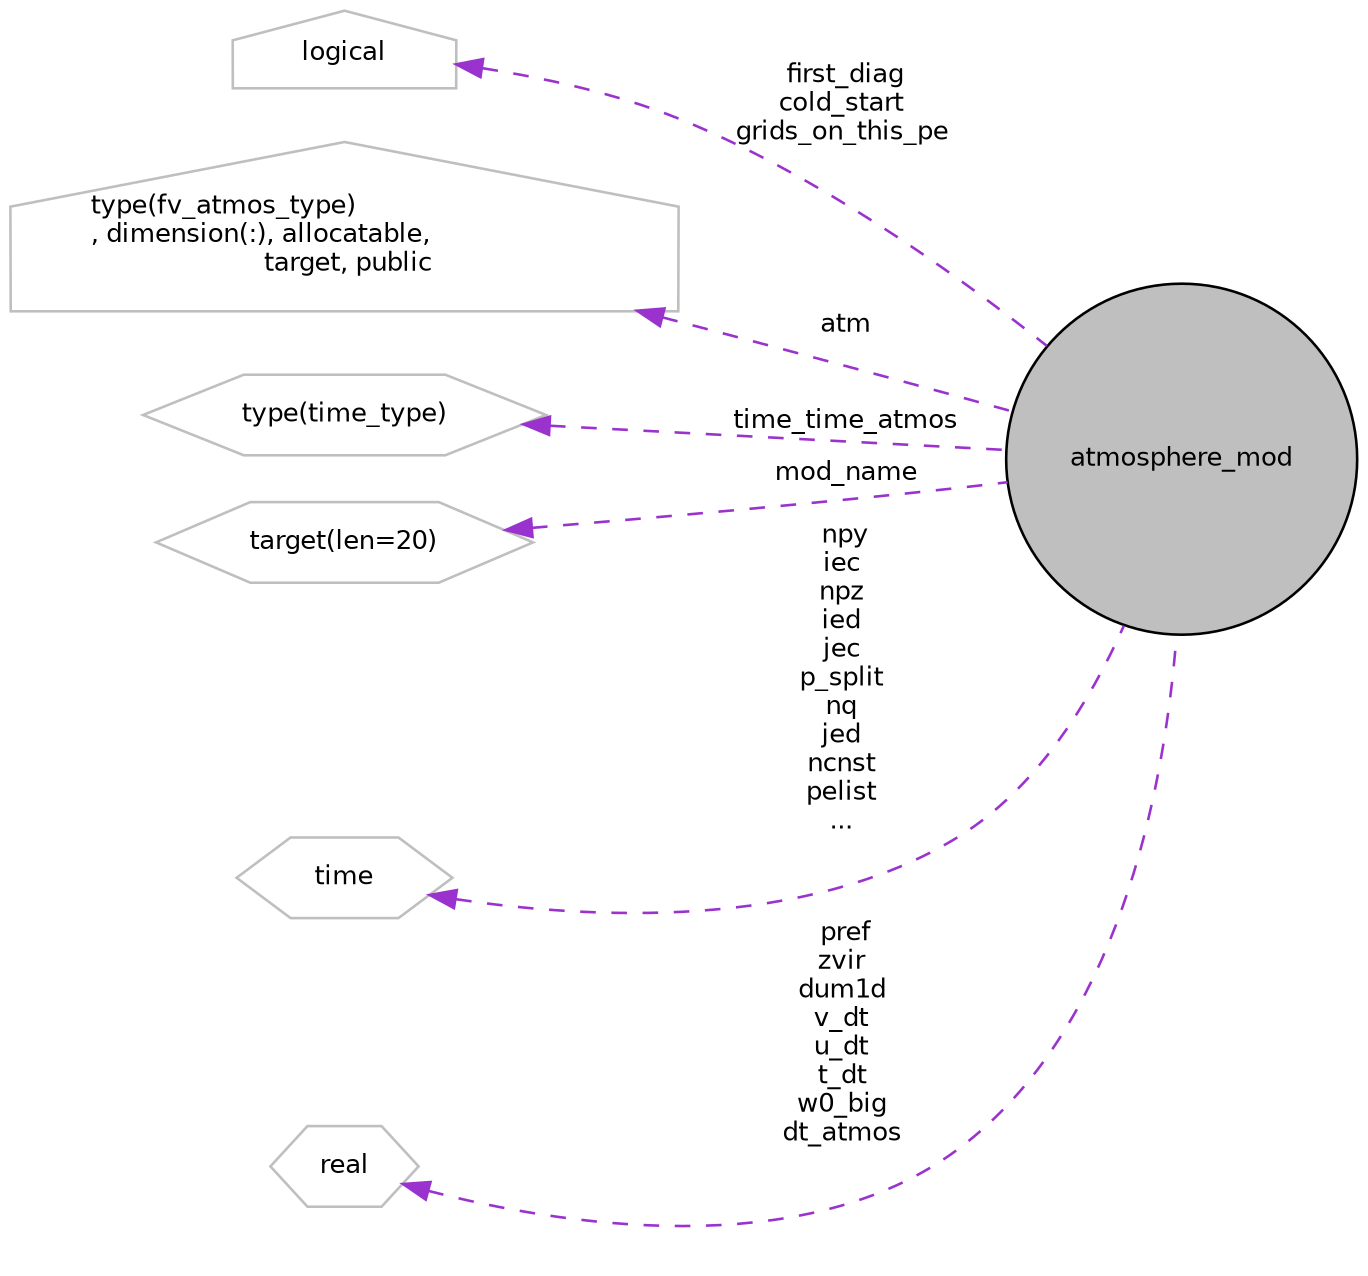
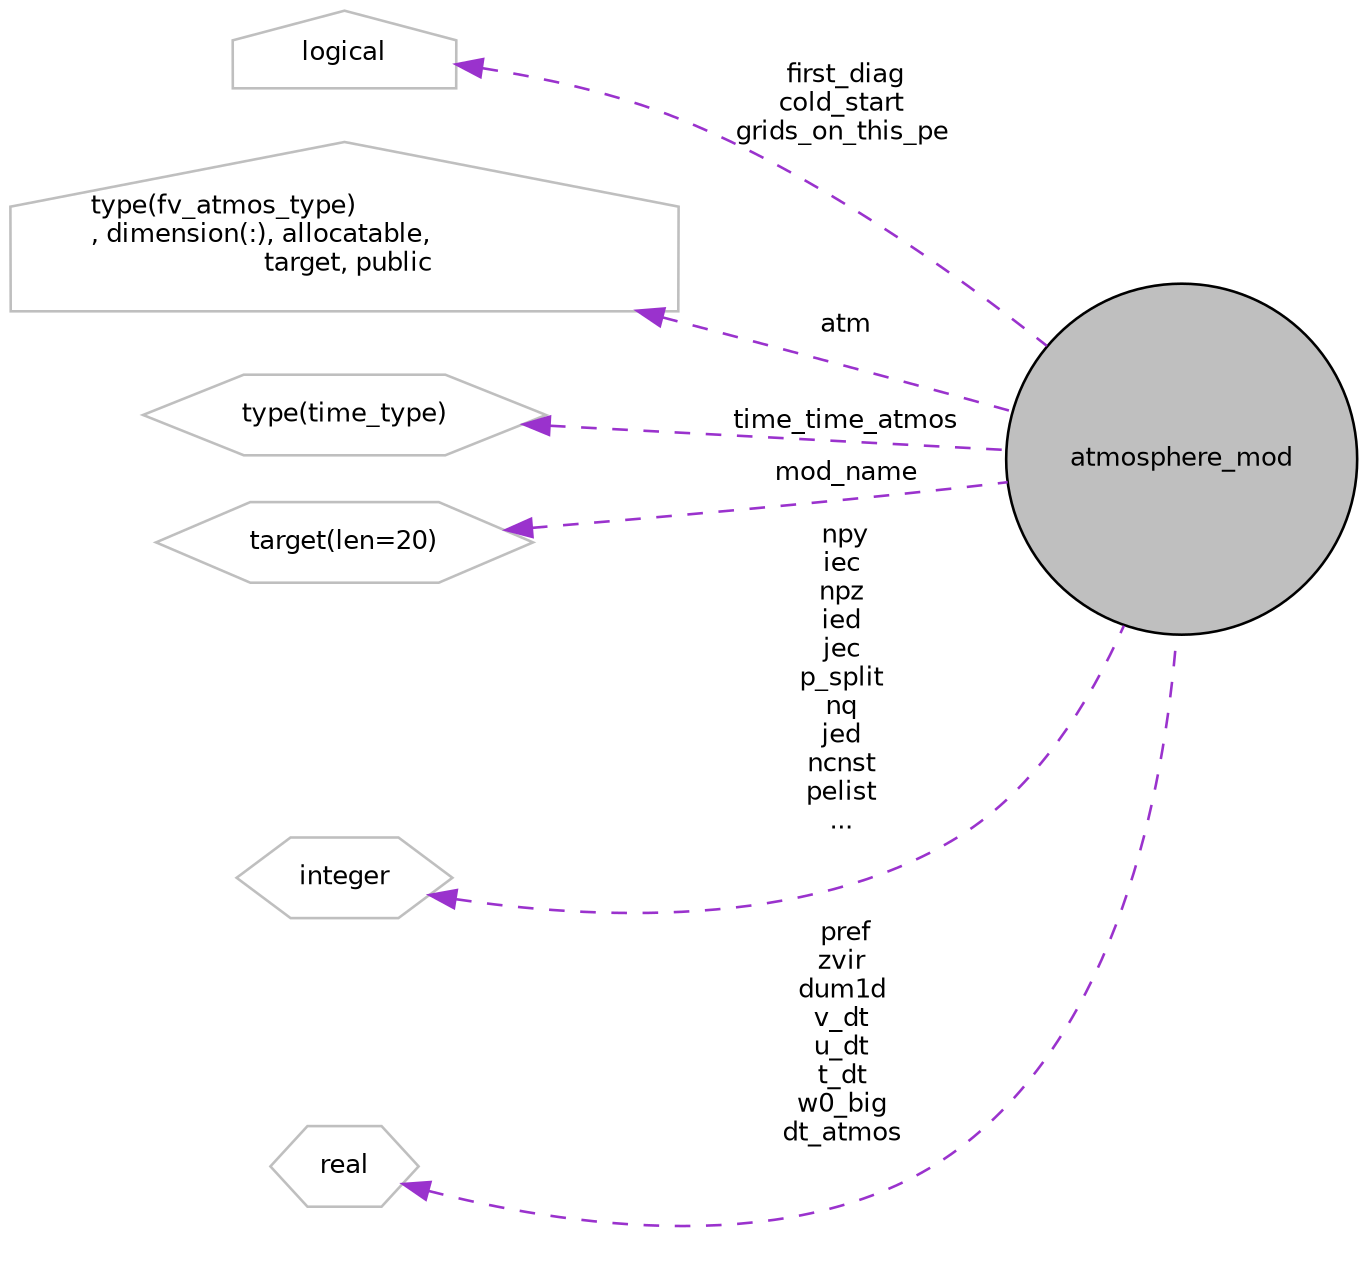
node "time": label "time" -> "integer"
